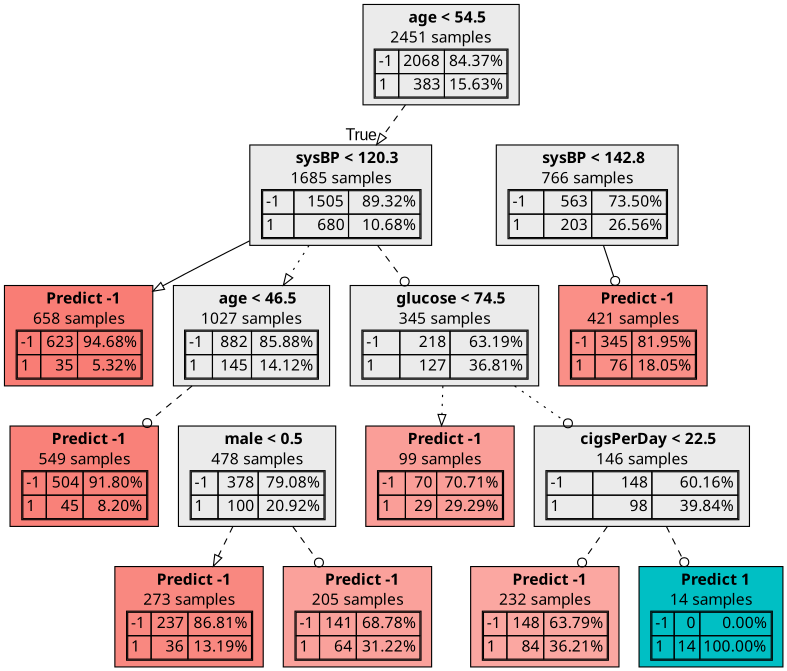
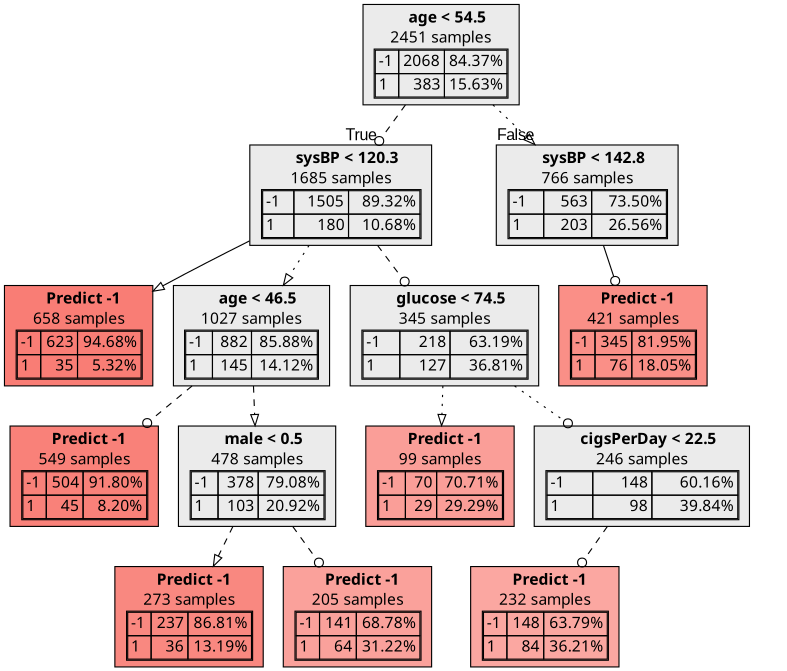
edge "age < 54.5" -> "sysBP < 120.3": arrowhead onormal -> odot
edge "age < 54.5" -> "sysBP < 142.8": added
node "sysBP < 120.3": text "680" -> "180"
edge "age < 46.5" -> "male < 0.5": added
node "cigsPerDay < 22.5": text "146 samples" -> "246 samples"
node "male < 0.5": text "100" -> "103"
node "Predict 1": removed
